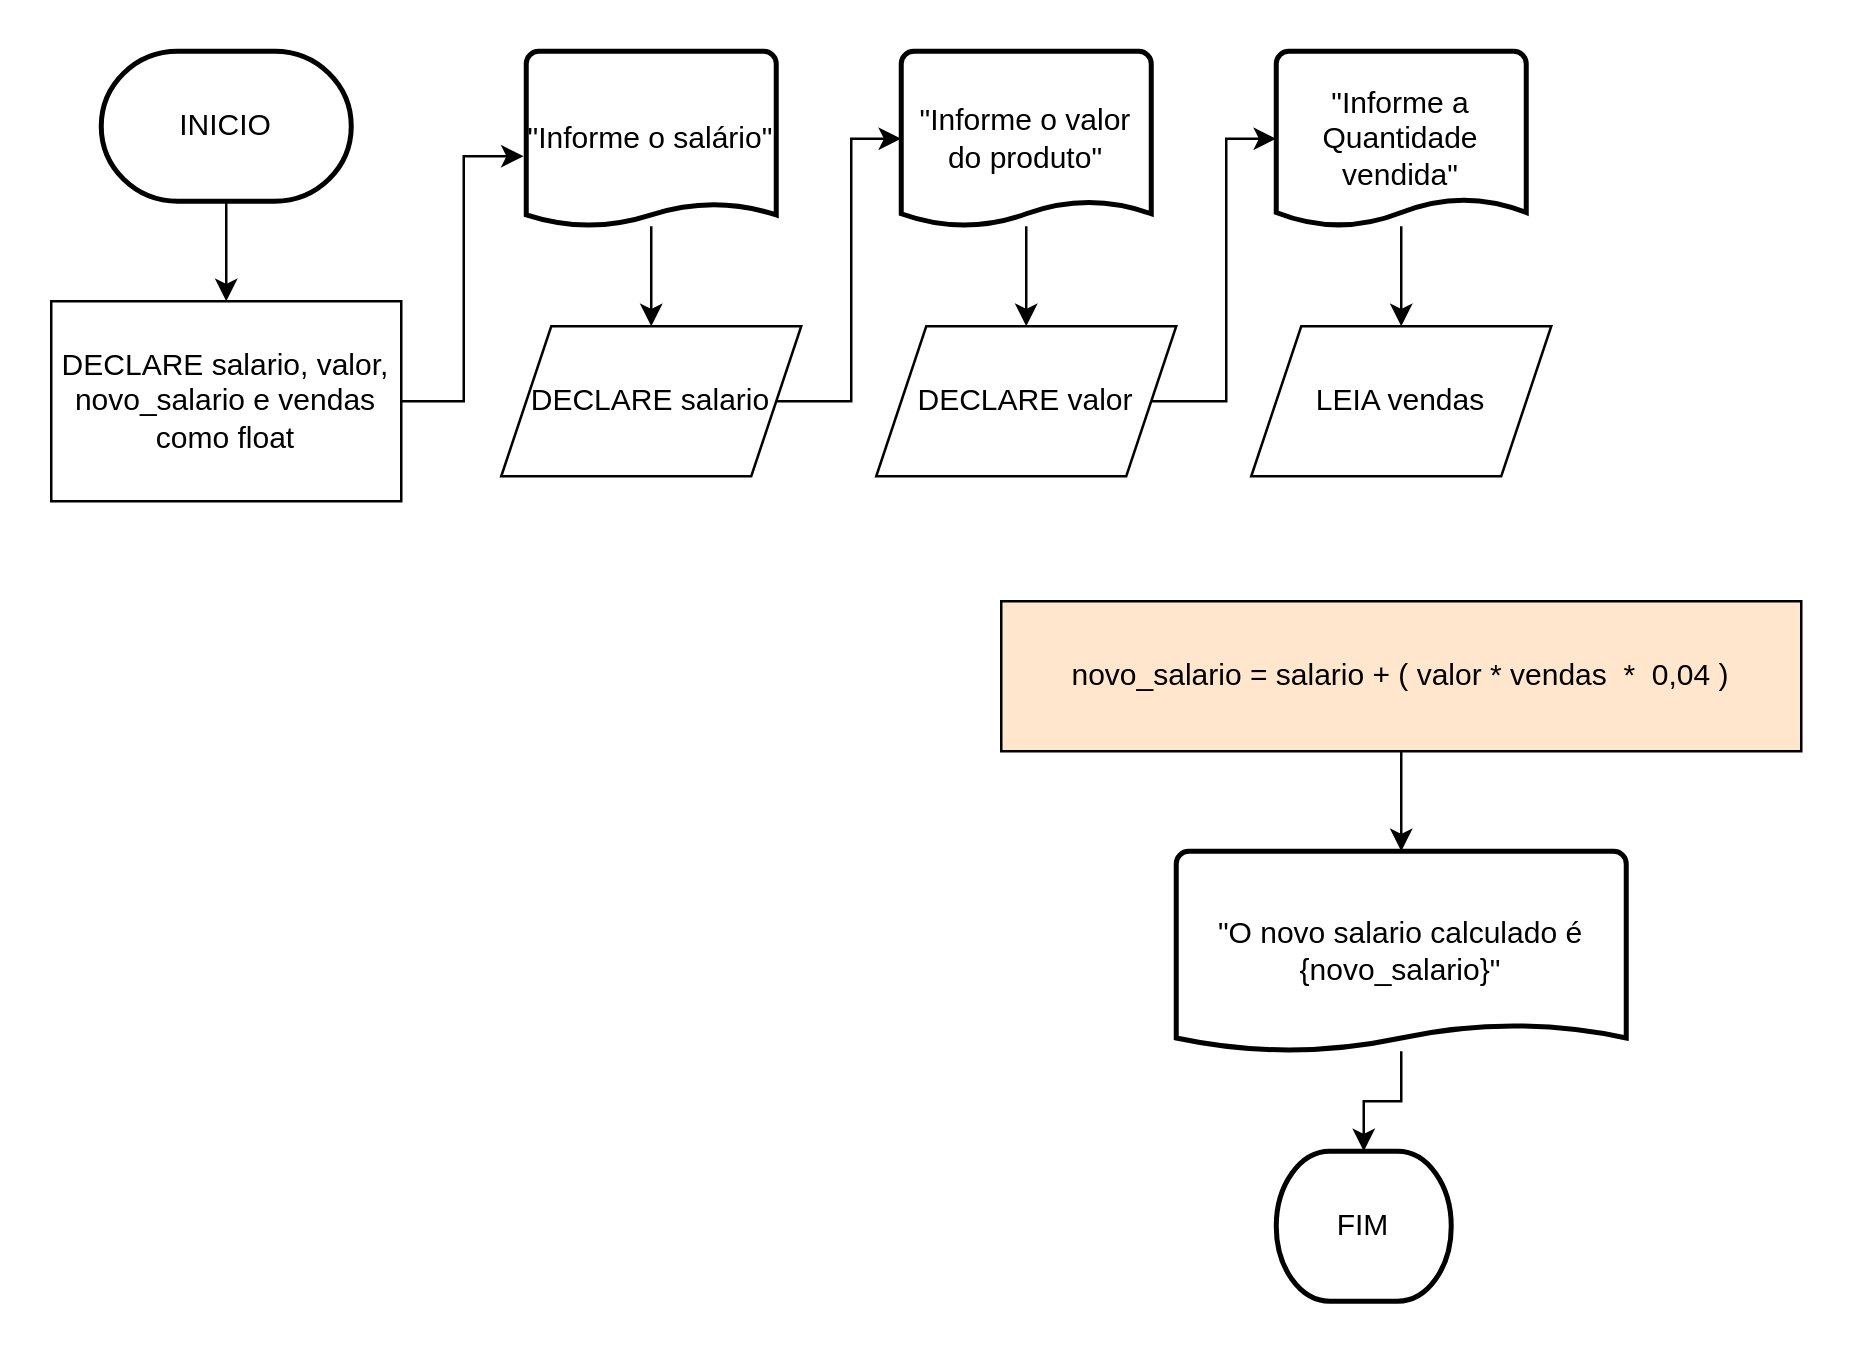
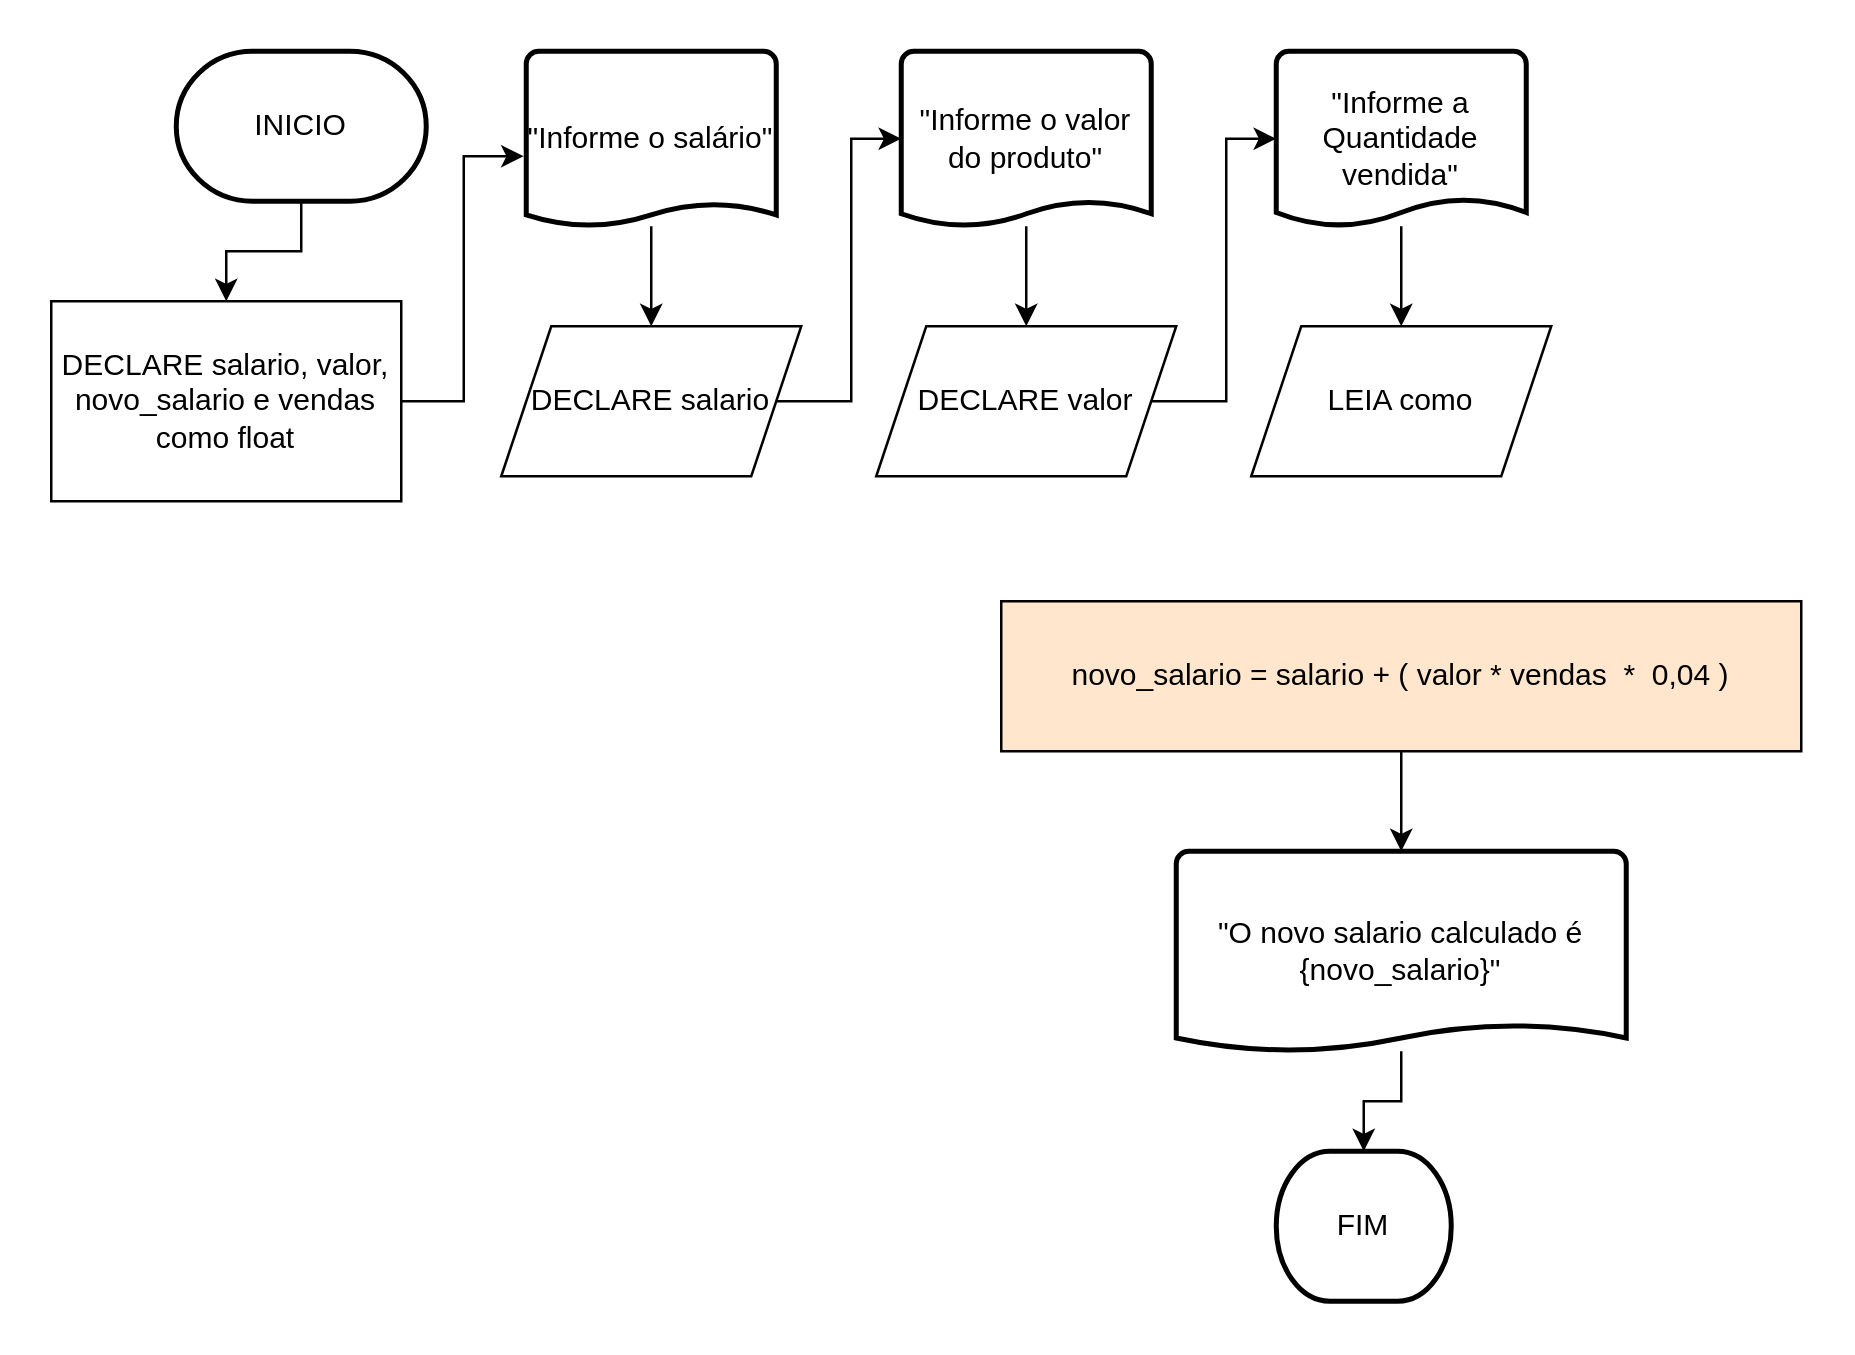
node "INICIO": moved (226, 126) -> (301, 126)
node "LEIA vendas": label "LEIA vendas" -> "LEIA como"
